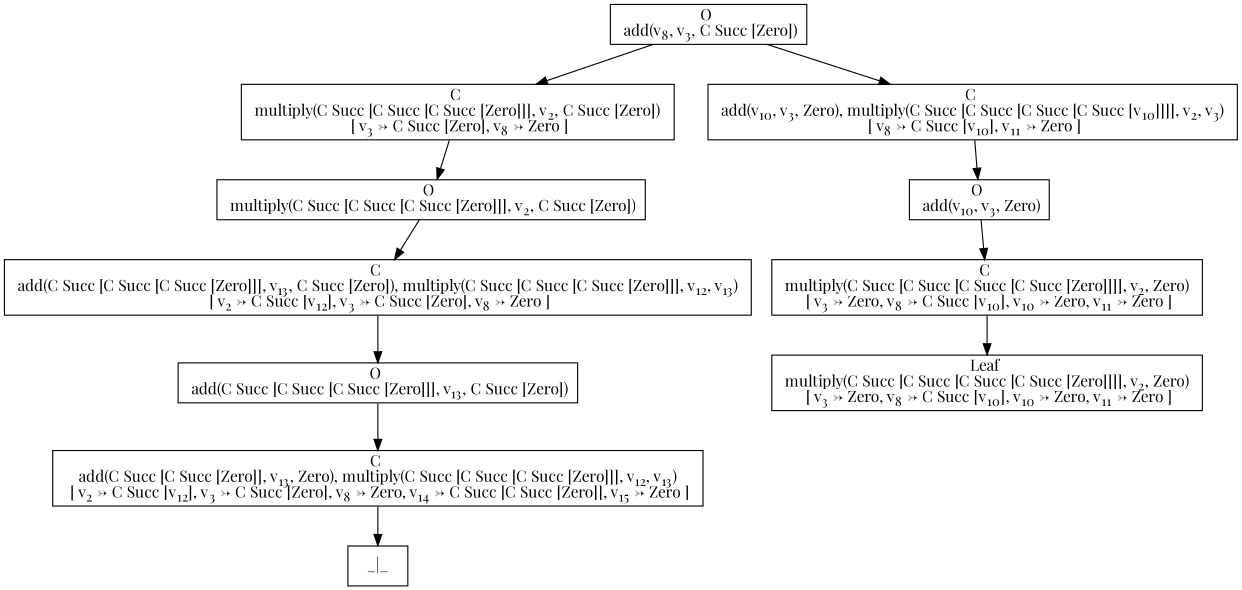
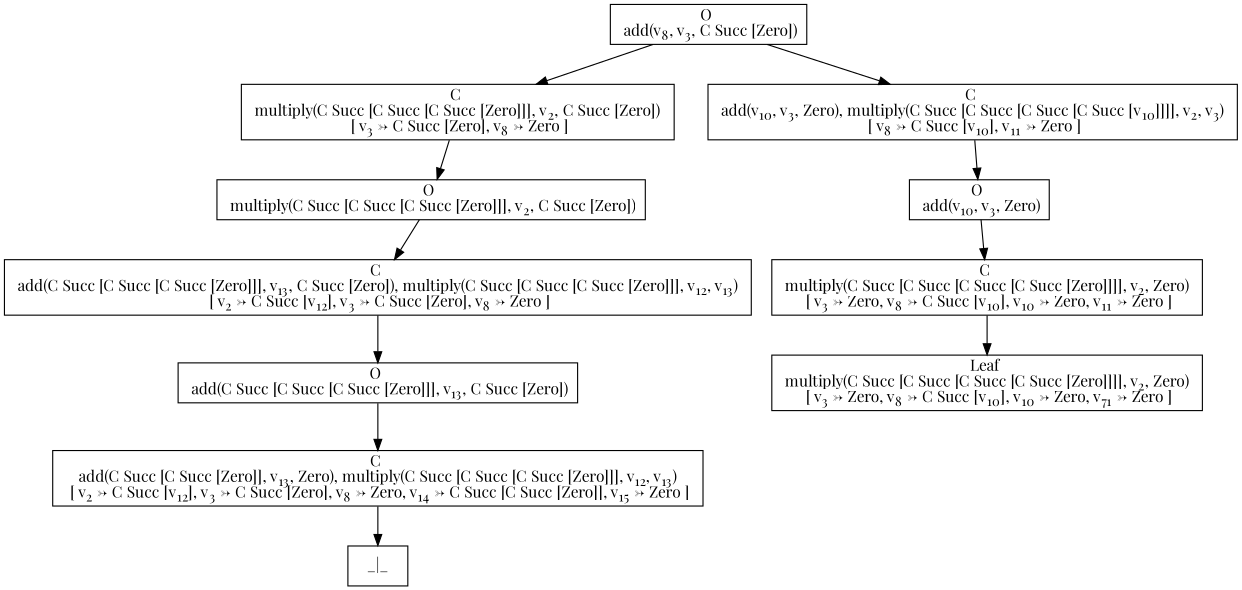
node "Leaf": text "11" -> "71"
